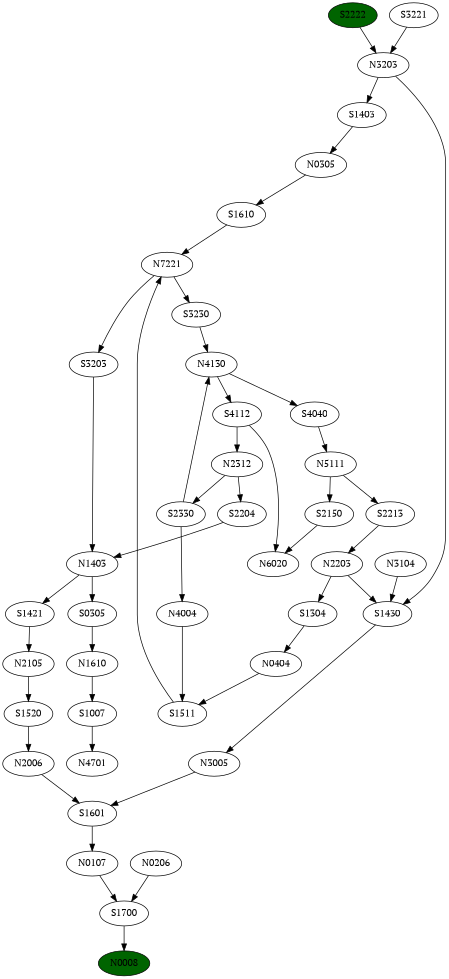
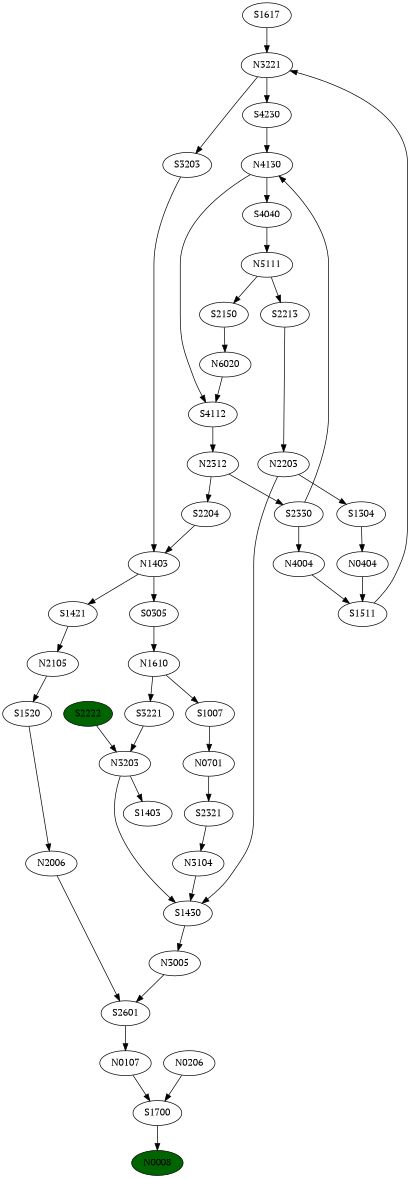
node "N0305": removed
node "S1610": label "S1610" -> "S1617"
node "N7221": label "N7221" -> "N3221"
node "S3230": label "S3230" -> "S4230"
edge "S4112" -> "N6020": reversed
edge "N1610" -> "S3221": added
node "N4701": label "N4701" -> "N0701"
node "S1601": label "S1601" -> "S2601"
node "S2321": added
